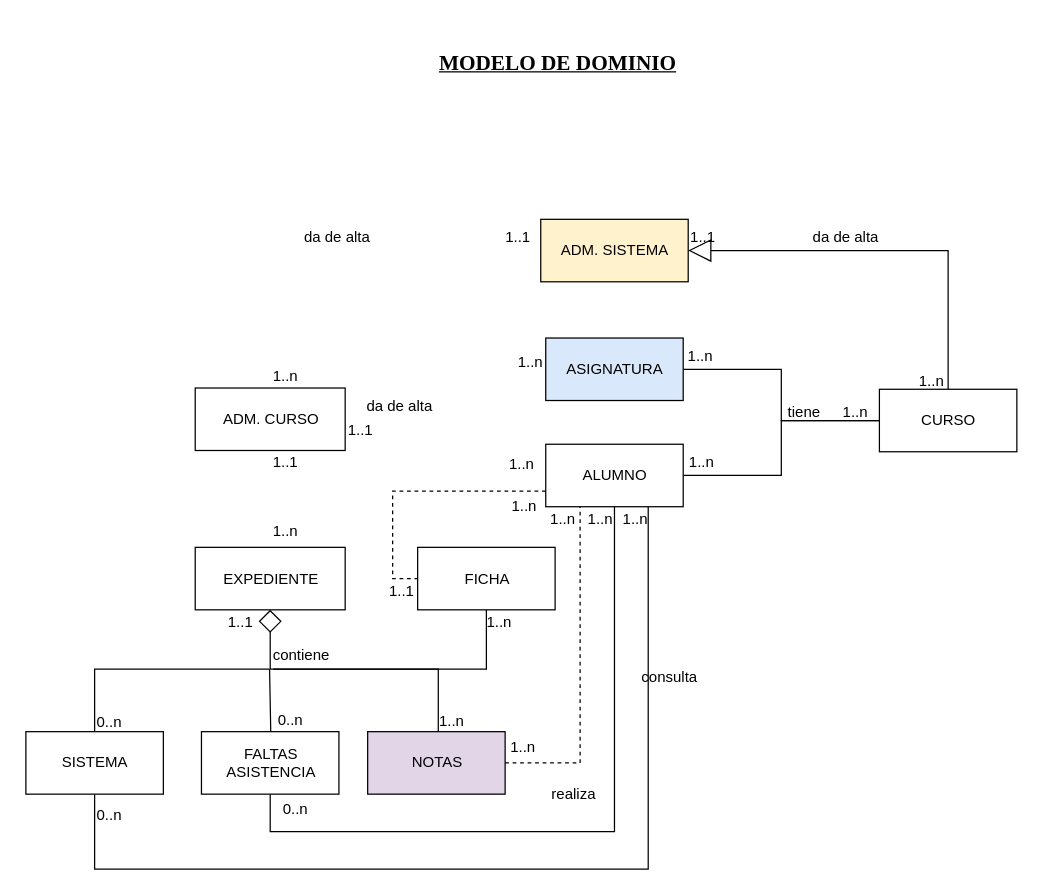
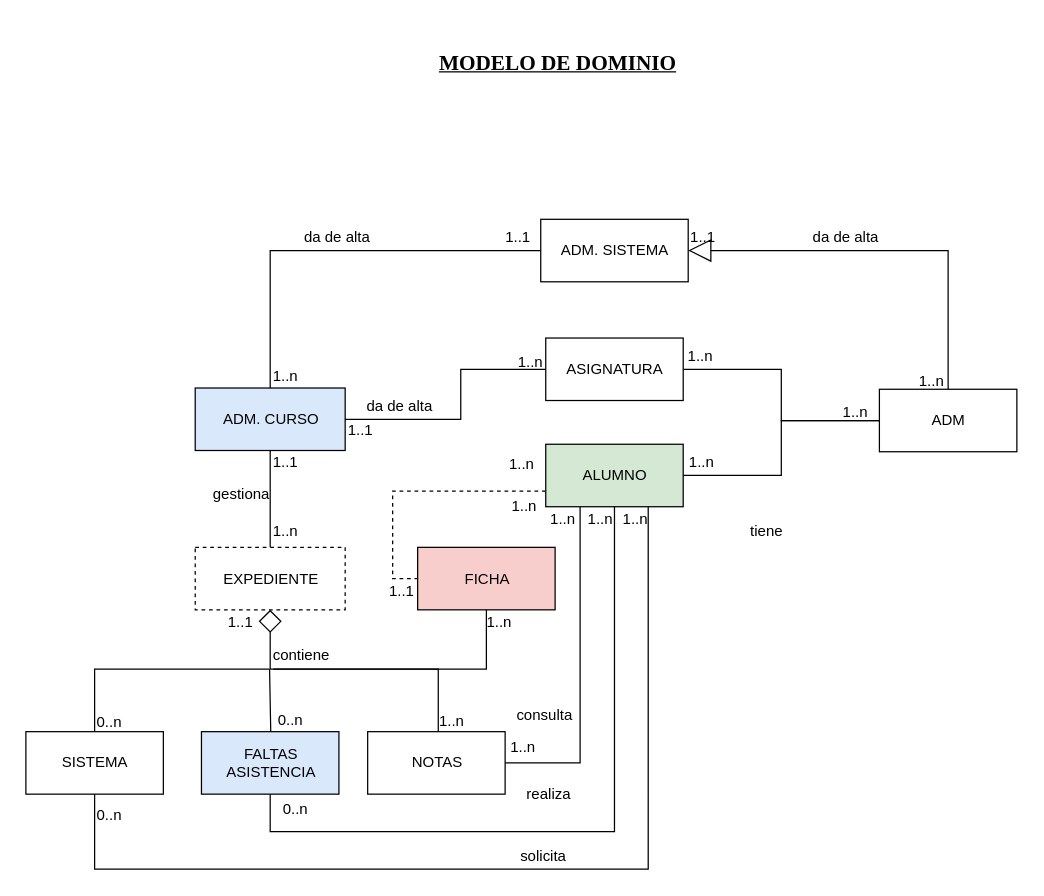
edge "ADM. SISTEMA" -- "ADM. CURSO": added
node "ADM. SISTEMA": fillcolor #fff2cc -> #ffffff
node "ASIGNATURA": fillcolor #dae8fc -> #ffffff
edge "ASIGNATURA" -- "ADM. CURSO": added
node "tiene": moved (811, 413) -> (773, 532)
node "ADM. CURSO": fillcolor #ffffff -> #dae8fc
node "CURSO": label "CURSO" -> "ADM"
node "ALUMNO": fillcolor #ffffff -> #d5e8d4
node "gestiona": added
edge "ADM. CURSO" -- "EXPEDIENTE": added
node "EXPEDIENTE": style solid -> dashed
node "FICHA": fillcolor #ffffff -> #f8cecc
edge "ALUMNO" -- "NOTAS": style dashed -> solid
node "consulta": moved (676, 678) -> (551, 716)
node "FALTAS ASISTENCIA": fillcolor #ffffff -> #dae8fc
node "NOTAS": fillcolor #e1d5e7 -> #ffffff
node "realiza": moved (580, 794) -> (555, 794)
node "solicita": added
